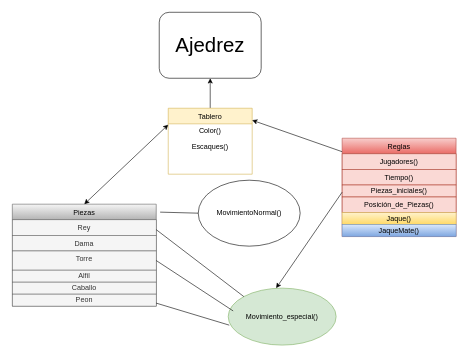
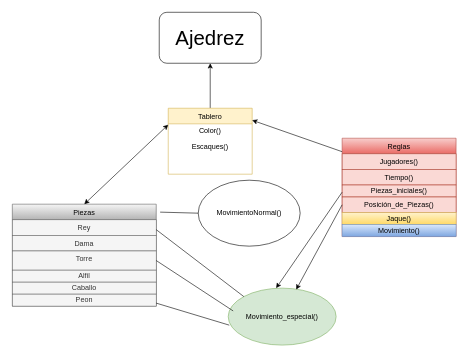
node "Ajedrez": size 102x66 -> 102x51
node "JaqueMate()": label "JaqueMate()" -> "Movimiento()"
edge "Posición_de_Piezas()" -> "Movimiento_especial()": added
